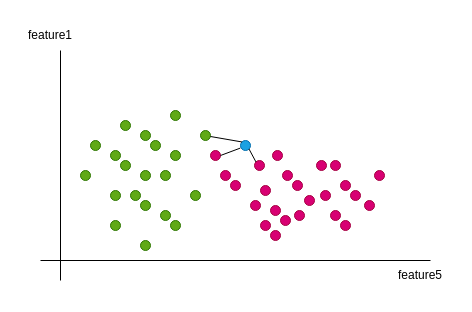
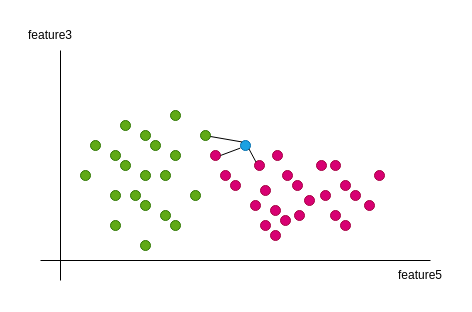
node "feature1": label "feature1" -> "feature3"
